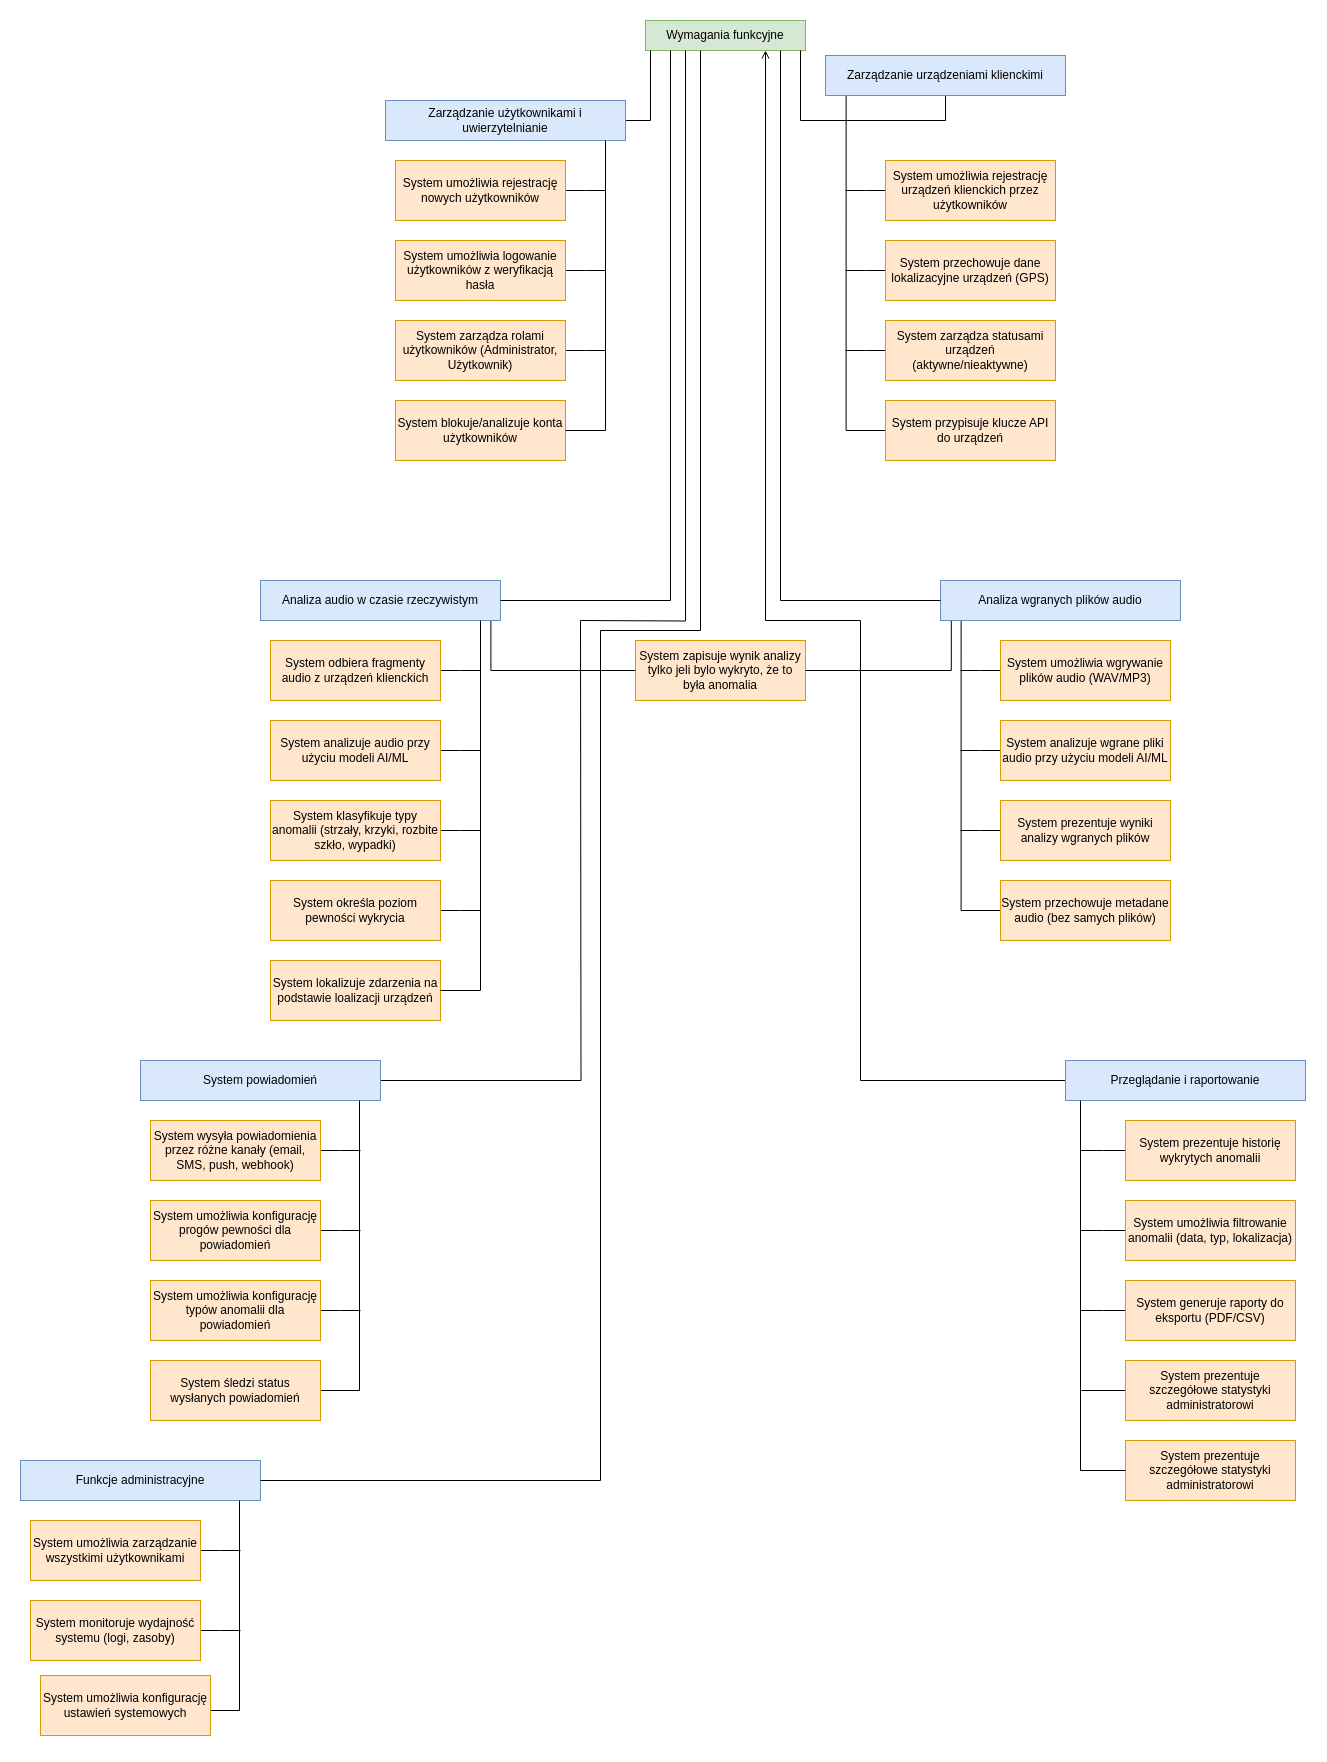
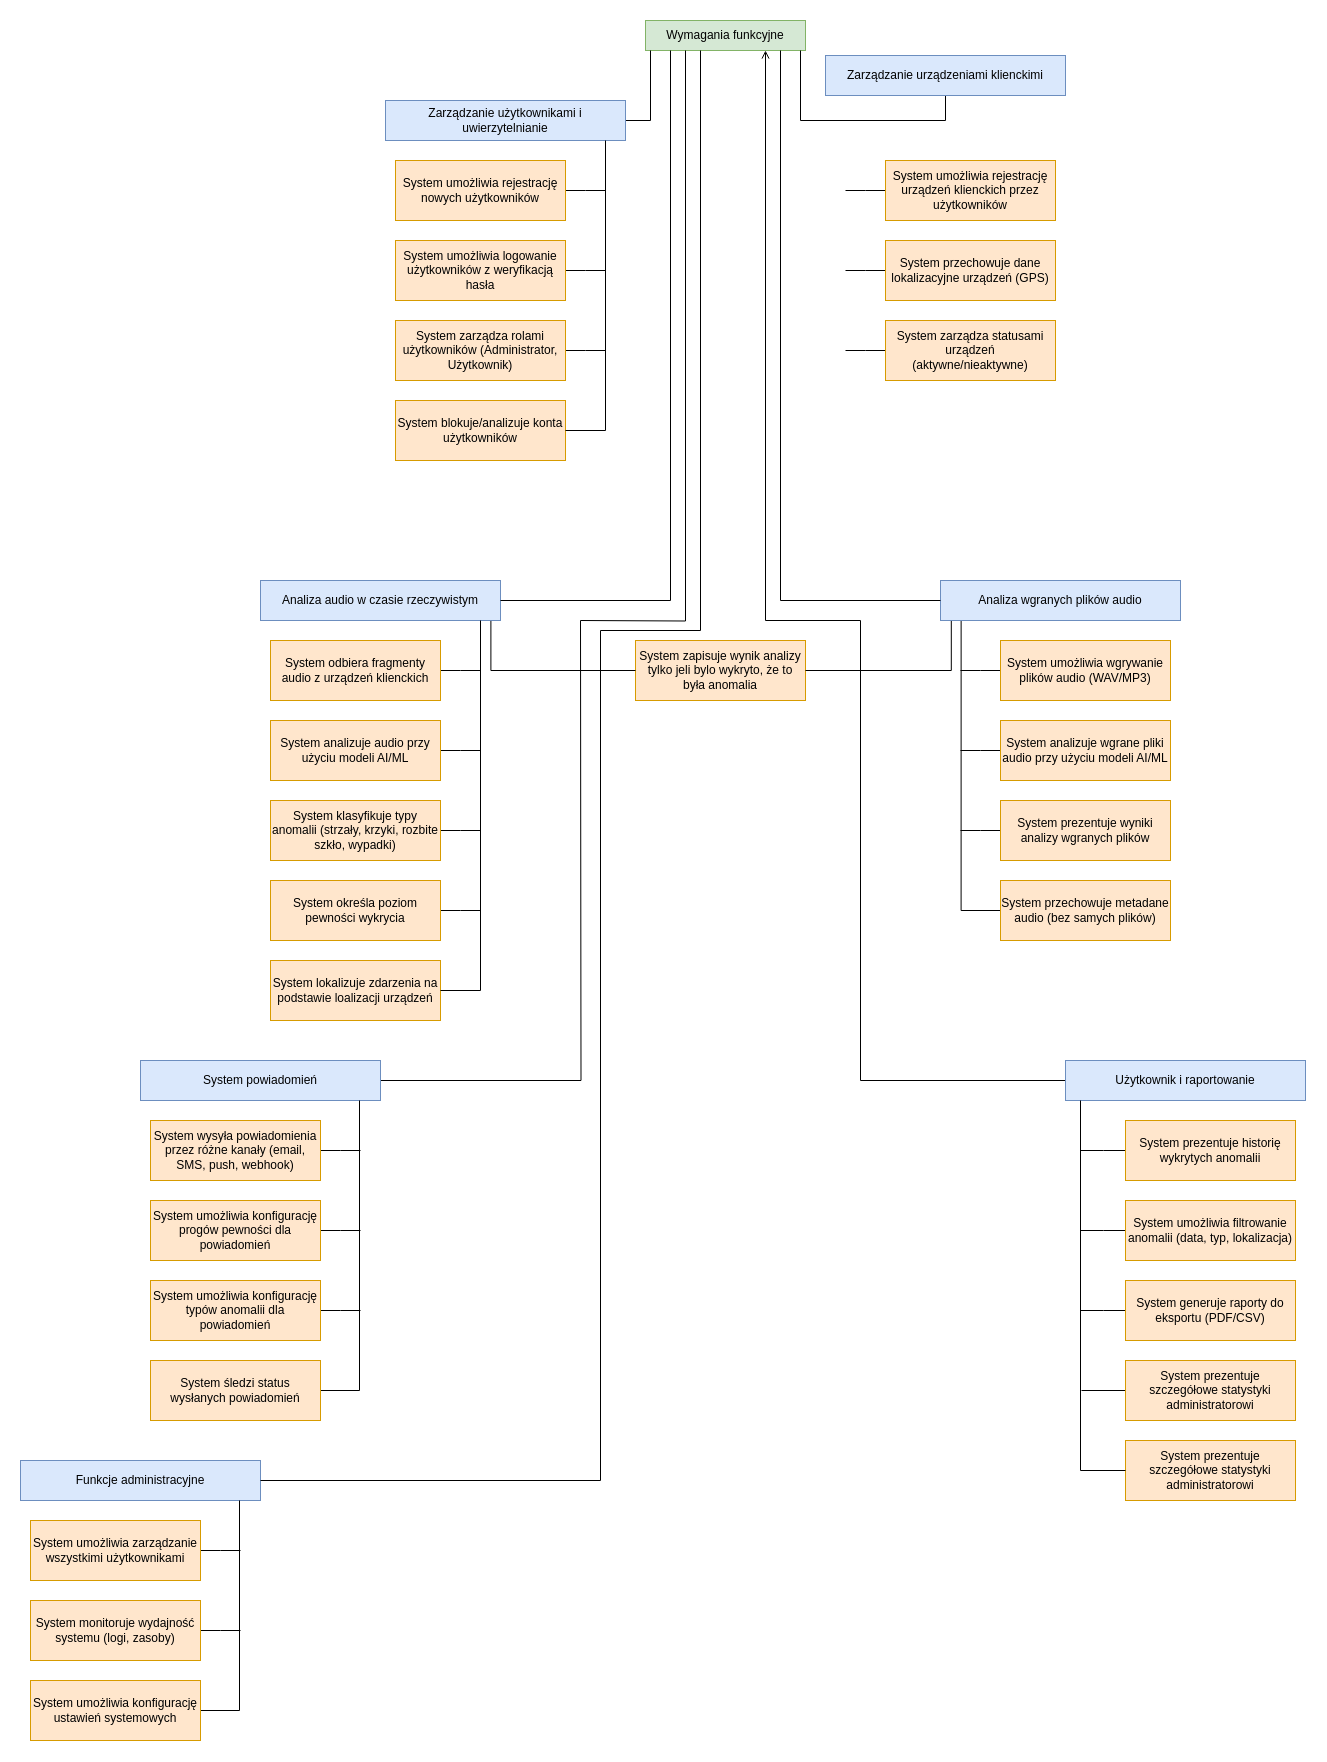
edge "Zarządzanie urządzeniami klienckimi" -- "System przypisuje klucze API do urządzeń": removed
node "System przypisuje klucze API do urządzeń": removed
node "Przeglądanie i raportowanie": label "Przeglądanie i raportowanie" -> "Użytkownik i raportowanie"
node "System umożliwia konfigurację ustawień systemowych": moved (126, 1706) -> (116, 1711)
